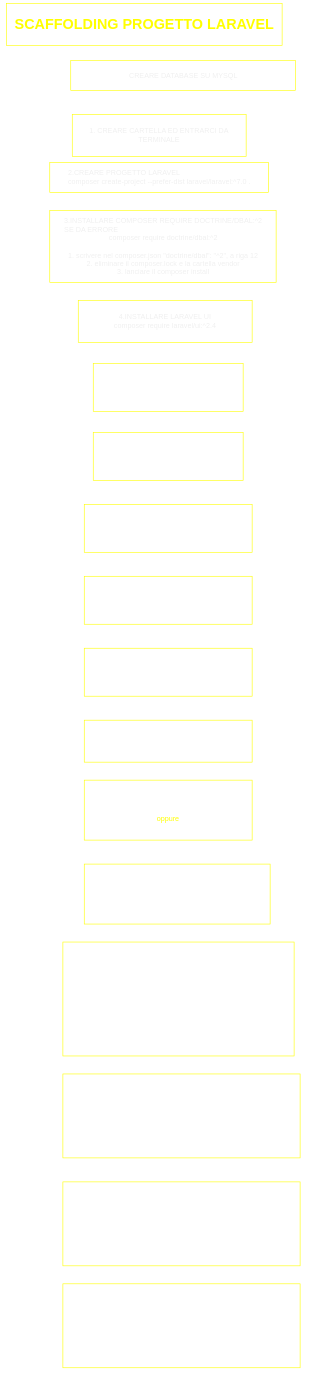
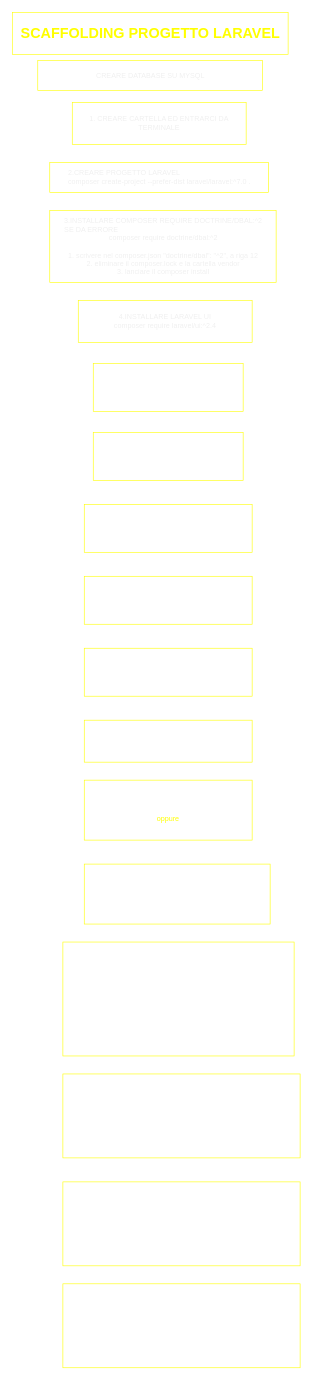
node "SCAFFOLDING PROGETTO LARAVEL": moved (144, 24) -> (150, 33)
node "CREARE DATABASE SU MYSQL": moved (183, 75) -> (150, 75)
node "1. CREARE CARTELLA ED ENTRARCI DA TERMINALE": moved (159, 135) -> (159, 123)
